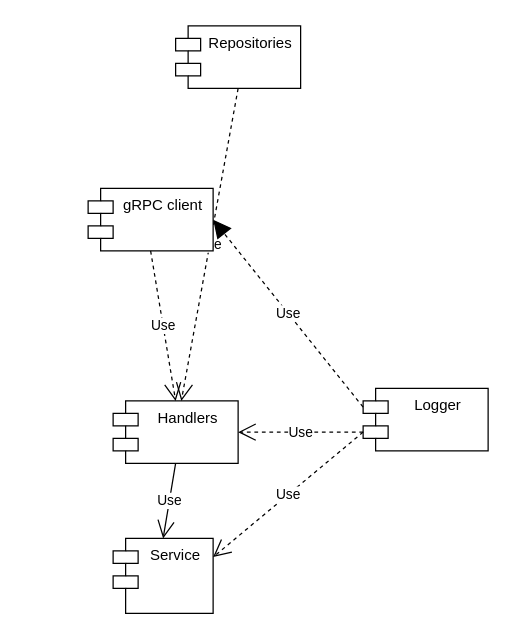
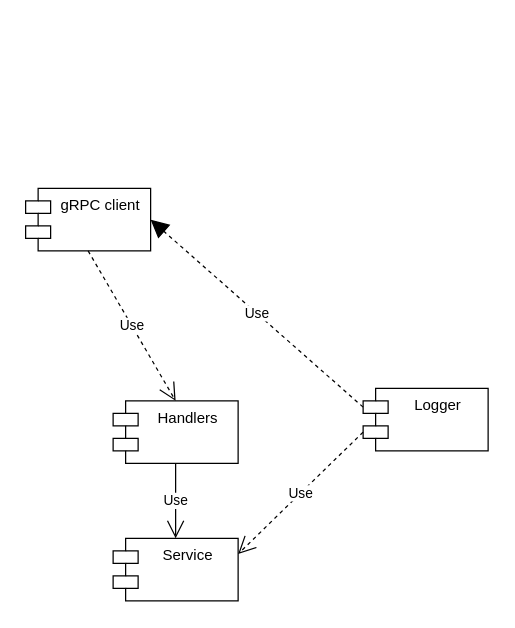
node "Repositories": removed
node "gRPC client": moved (151, 219) -> (88, 219)
edge "Repositories" -> "Handlers": removed, label "Use"
edge "Logger" -> "Handlers": removed, label "Use"
node "Service": size 100x75 -> 125x63
